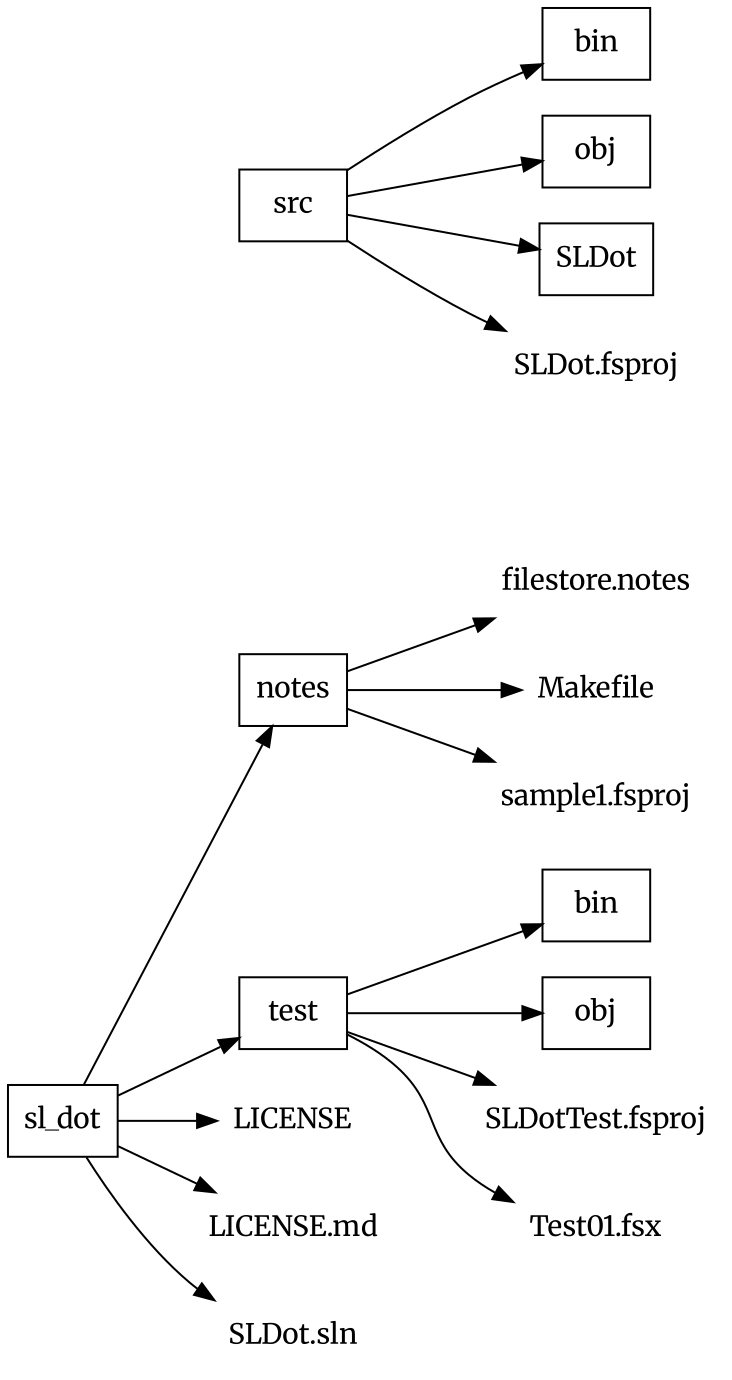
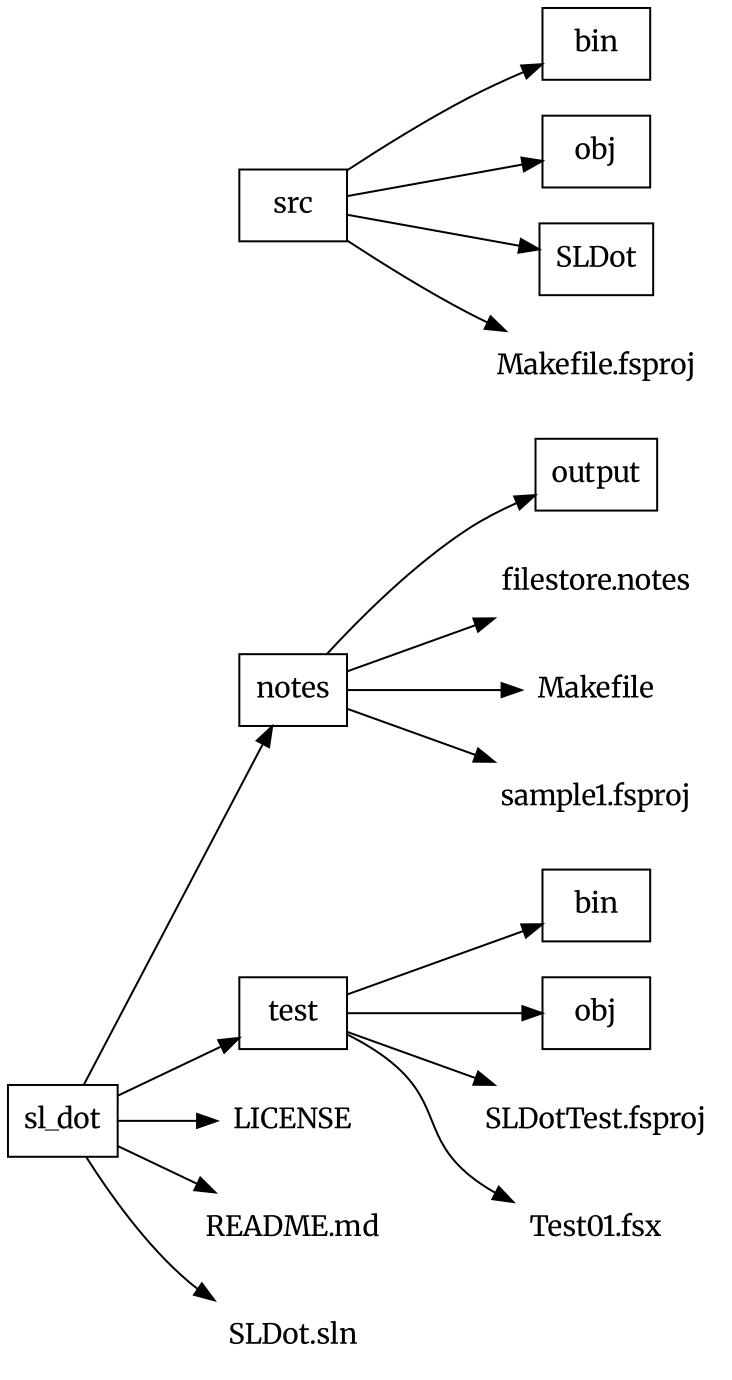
node "SLDot.fsproj": label "SLDot.fsproj" -> "Makefile.fsproj"
node "output": added
node "LICENSE.md": label "LICENSE.md" -> "README.md"
